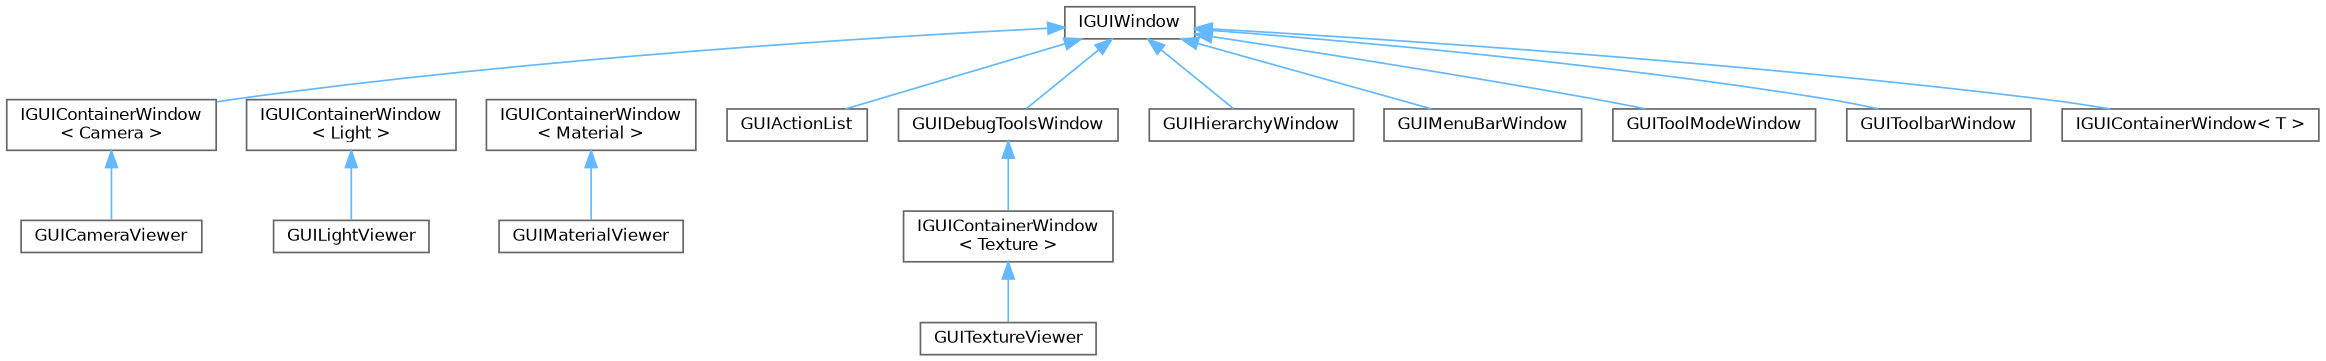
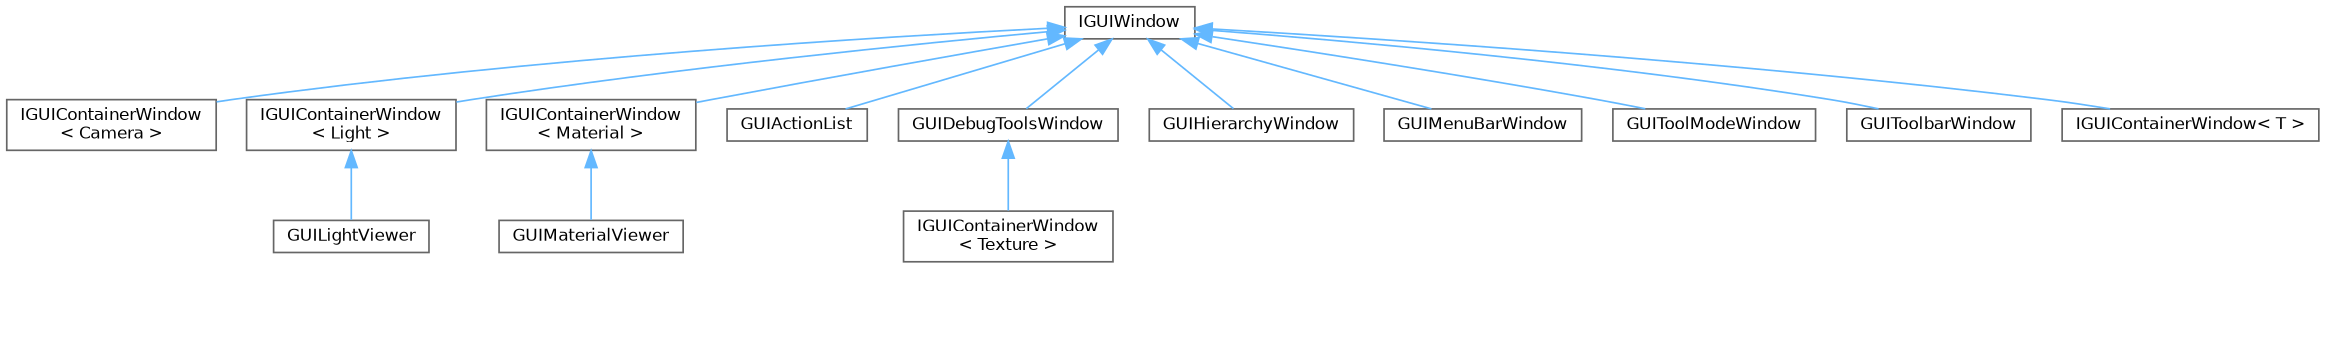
edge "IGUIContainerWindow < Light >" -> "IGUIWindow": added
edge "IGUIContainerWindow < Material >" -> "IGUIWindow": added
node "GUICameraViewer": removed
node "GUITextureViewer": removed
